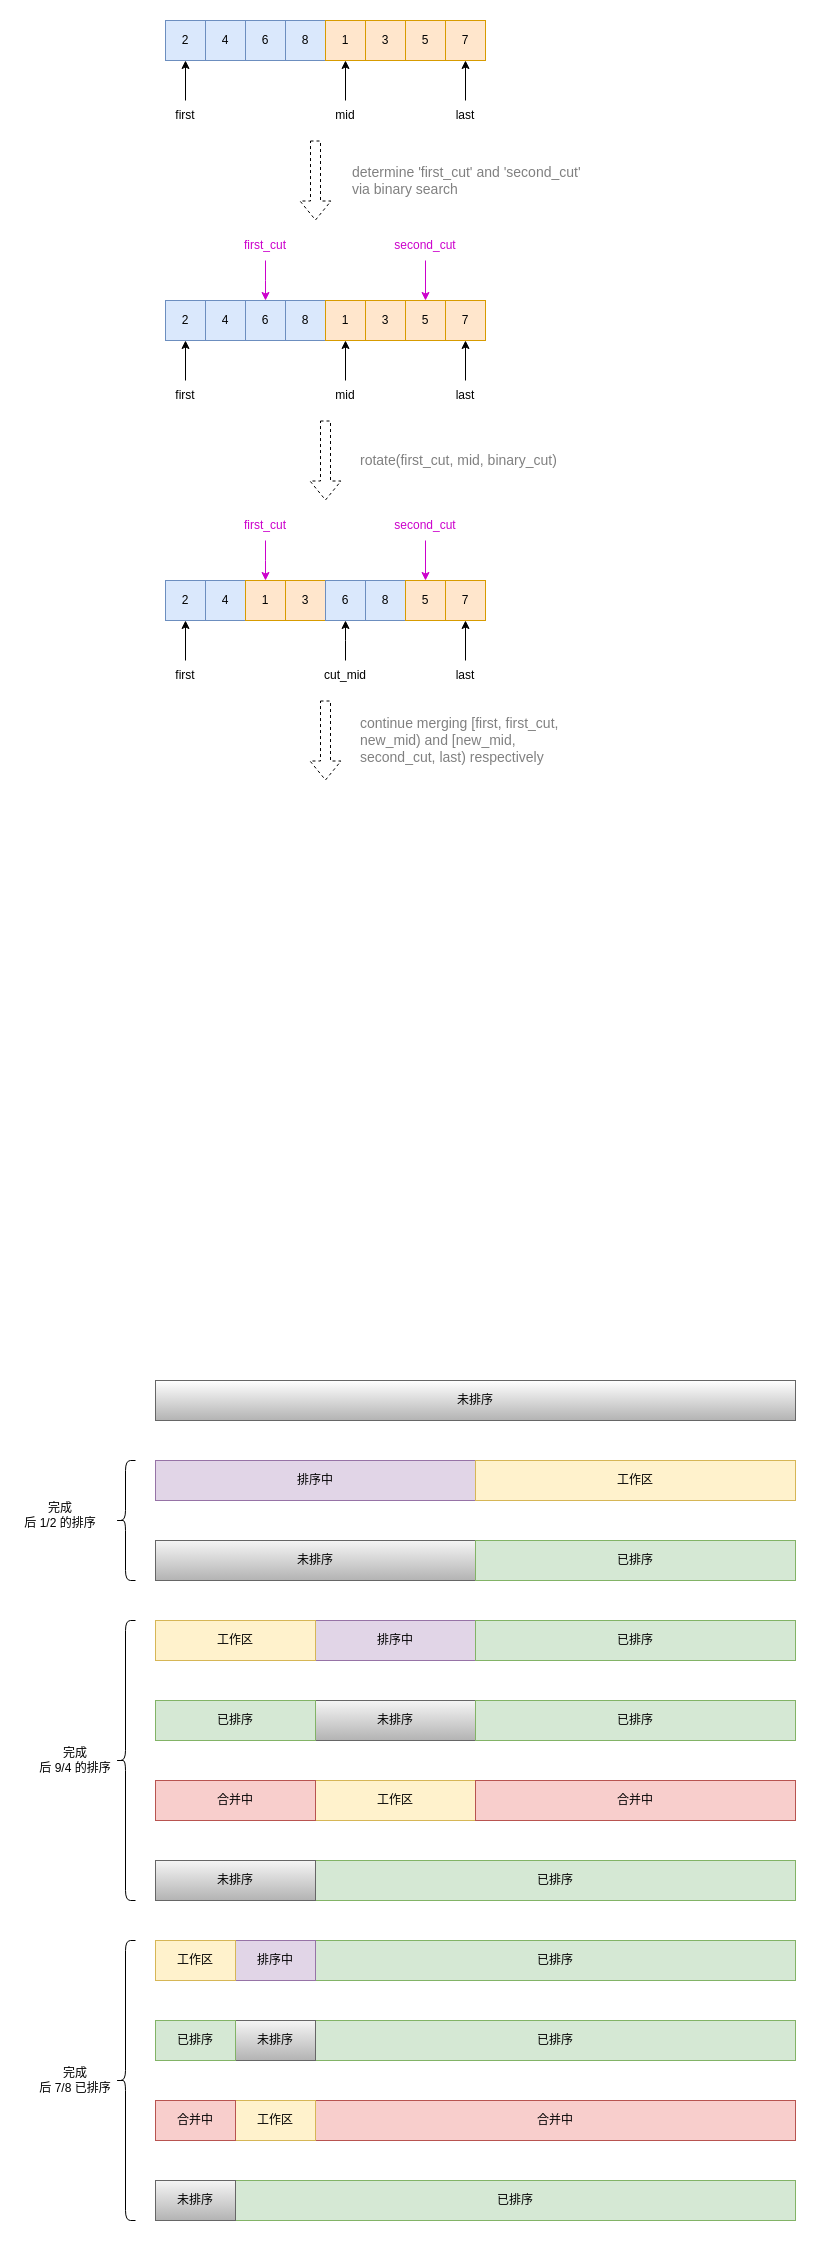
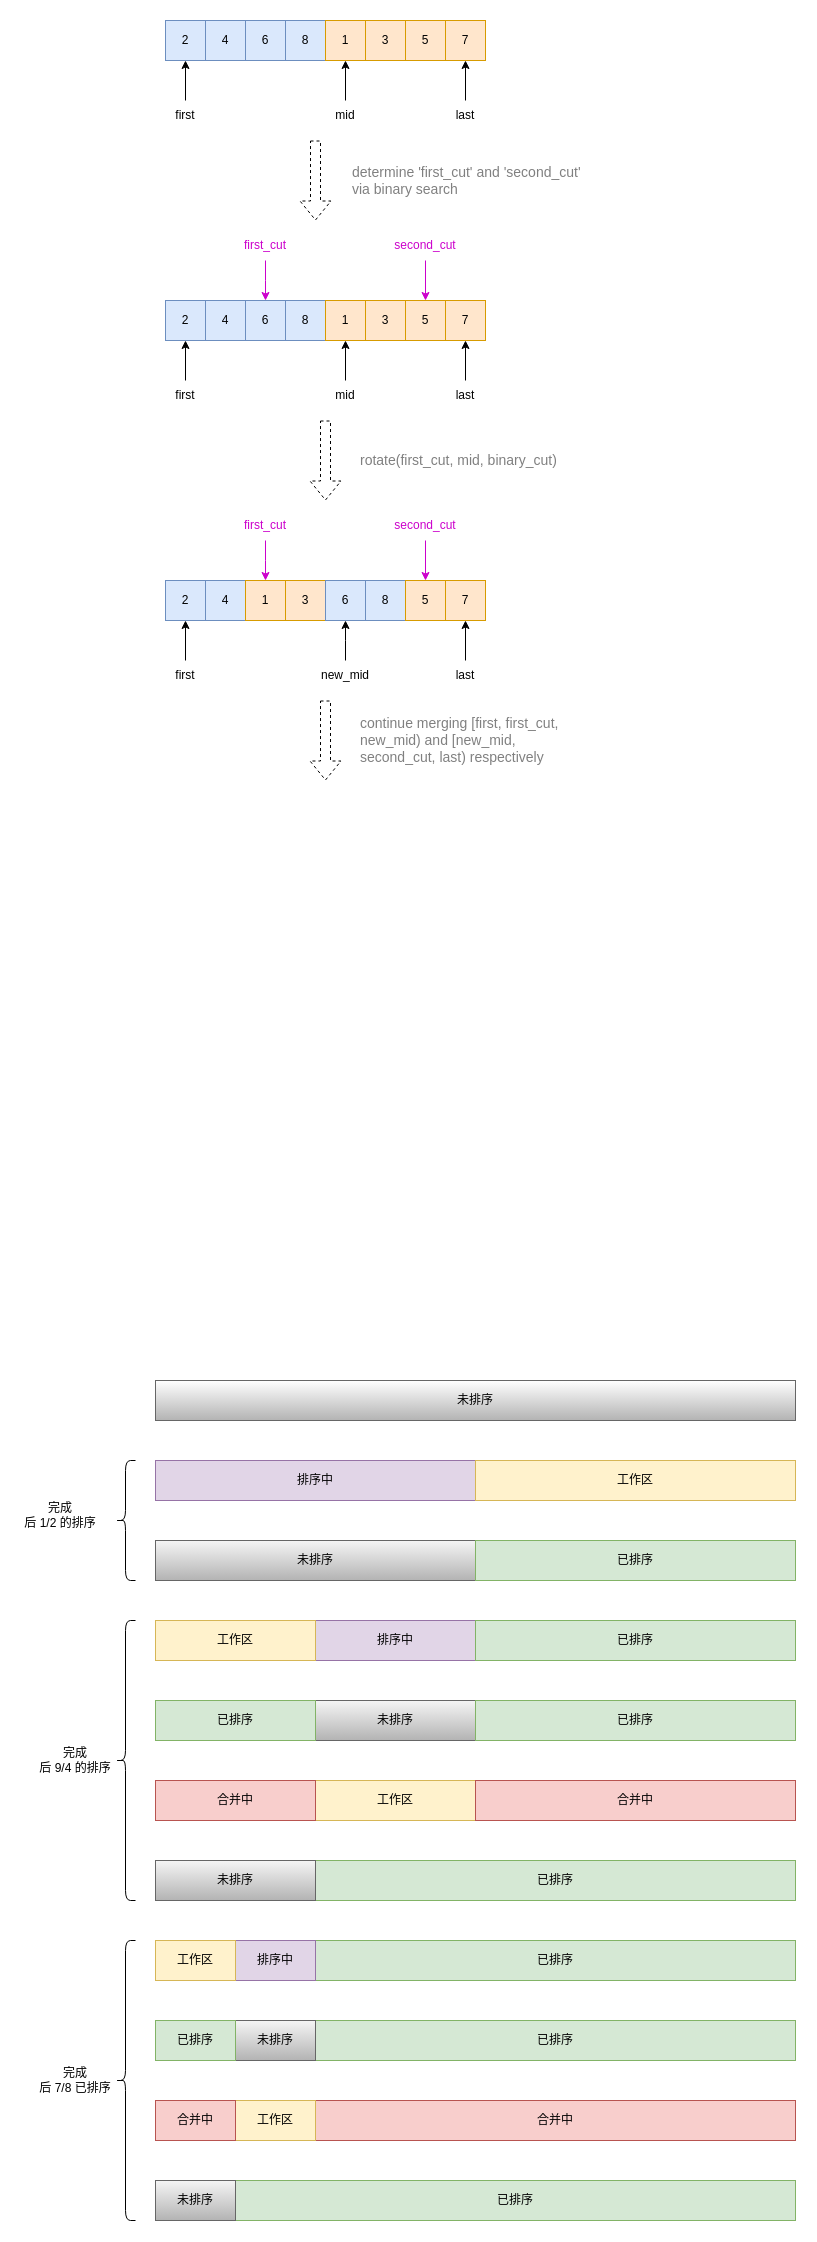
node "cut_mid": label "cut_mid" -> "new_mid"
